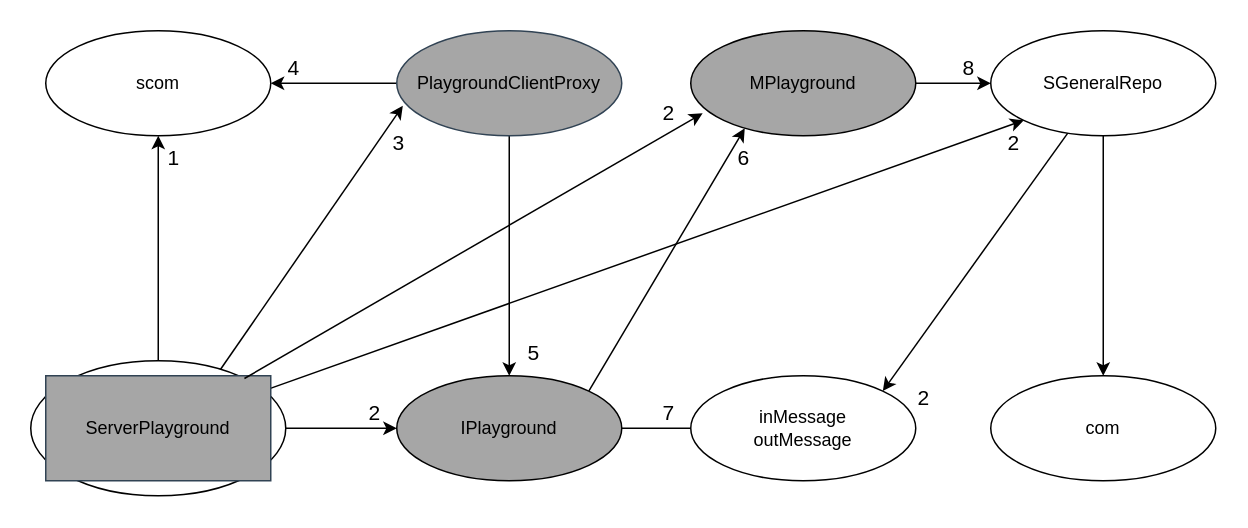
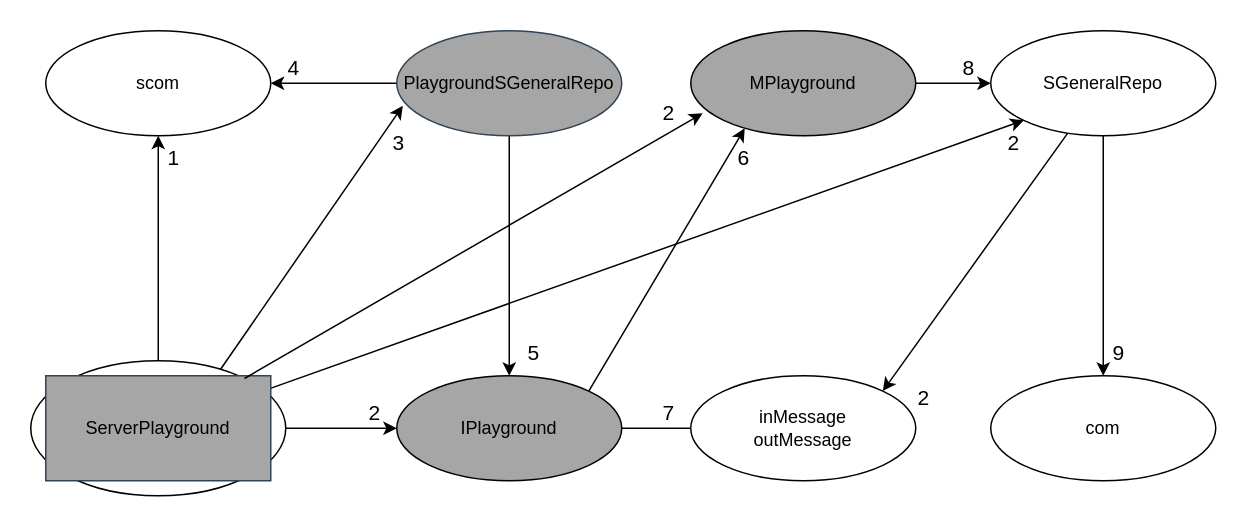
node "PlaygroundClientProxy": label "PlaygroundClientProxy" -> "PlaygroundSGeneralRepo"
node "9": added
